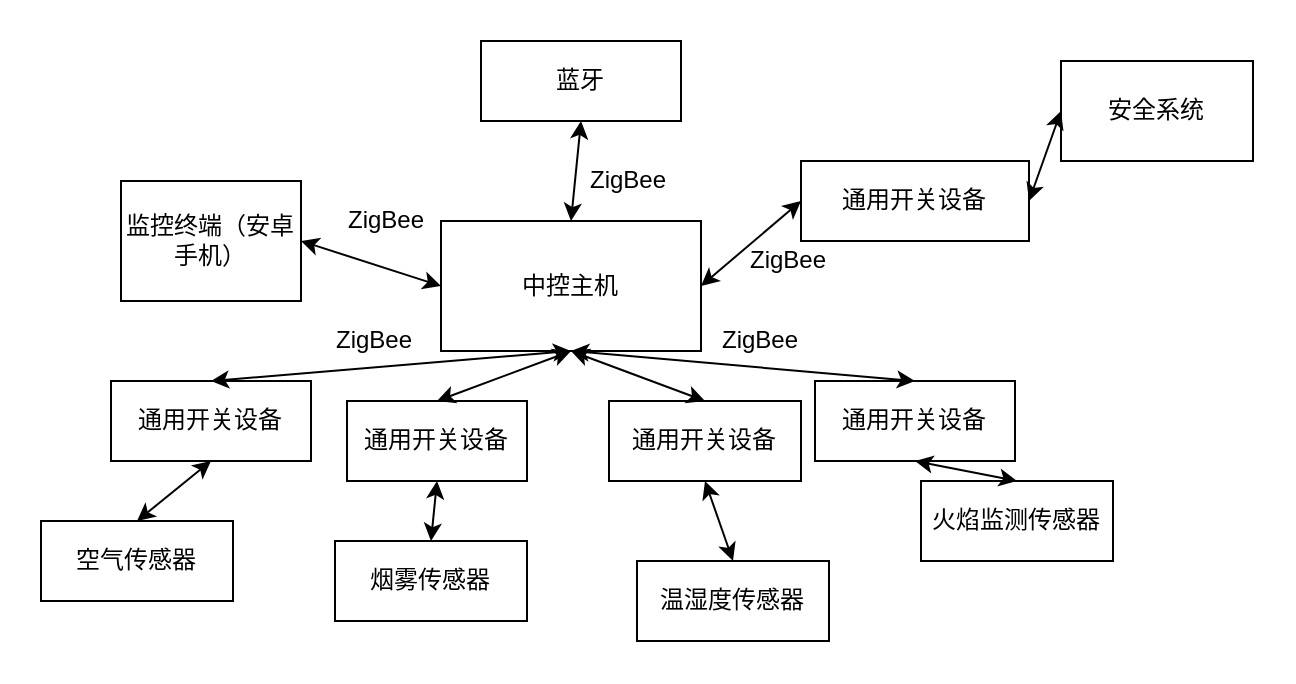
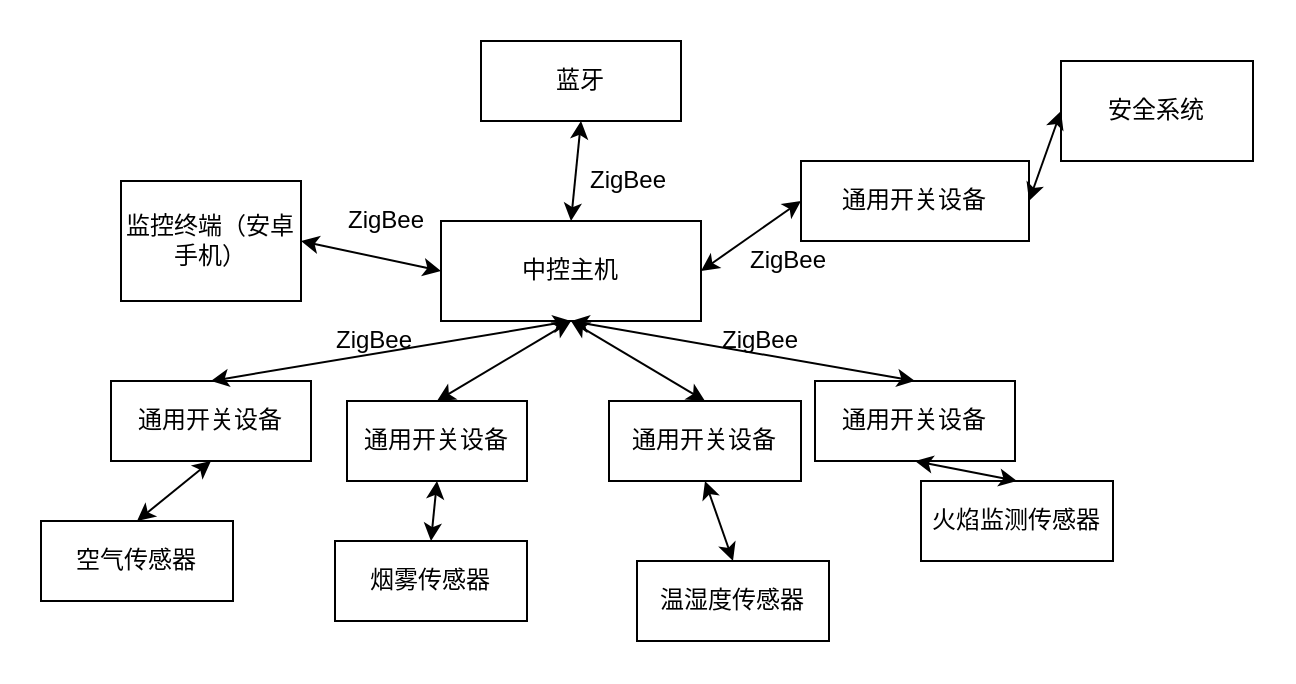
node "中控主机": size 260x130 -> 260x100
